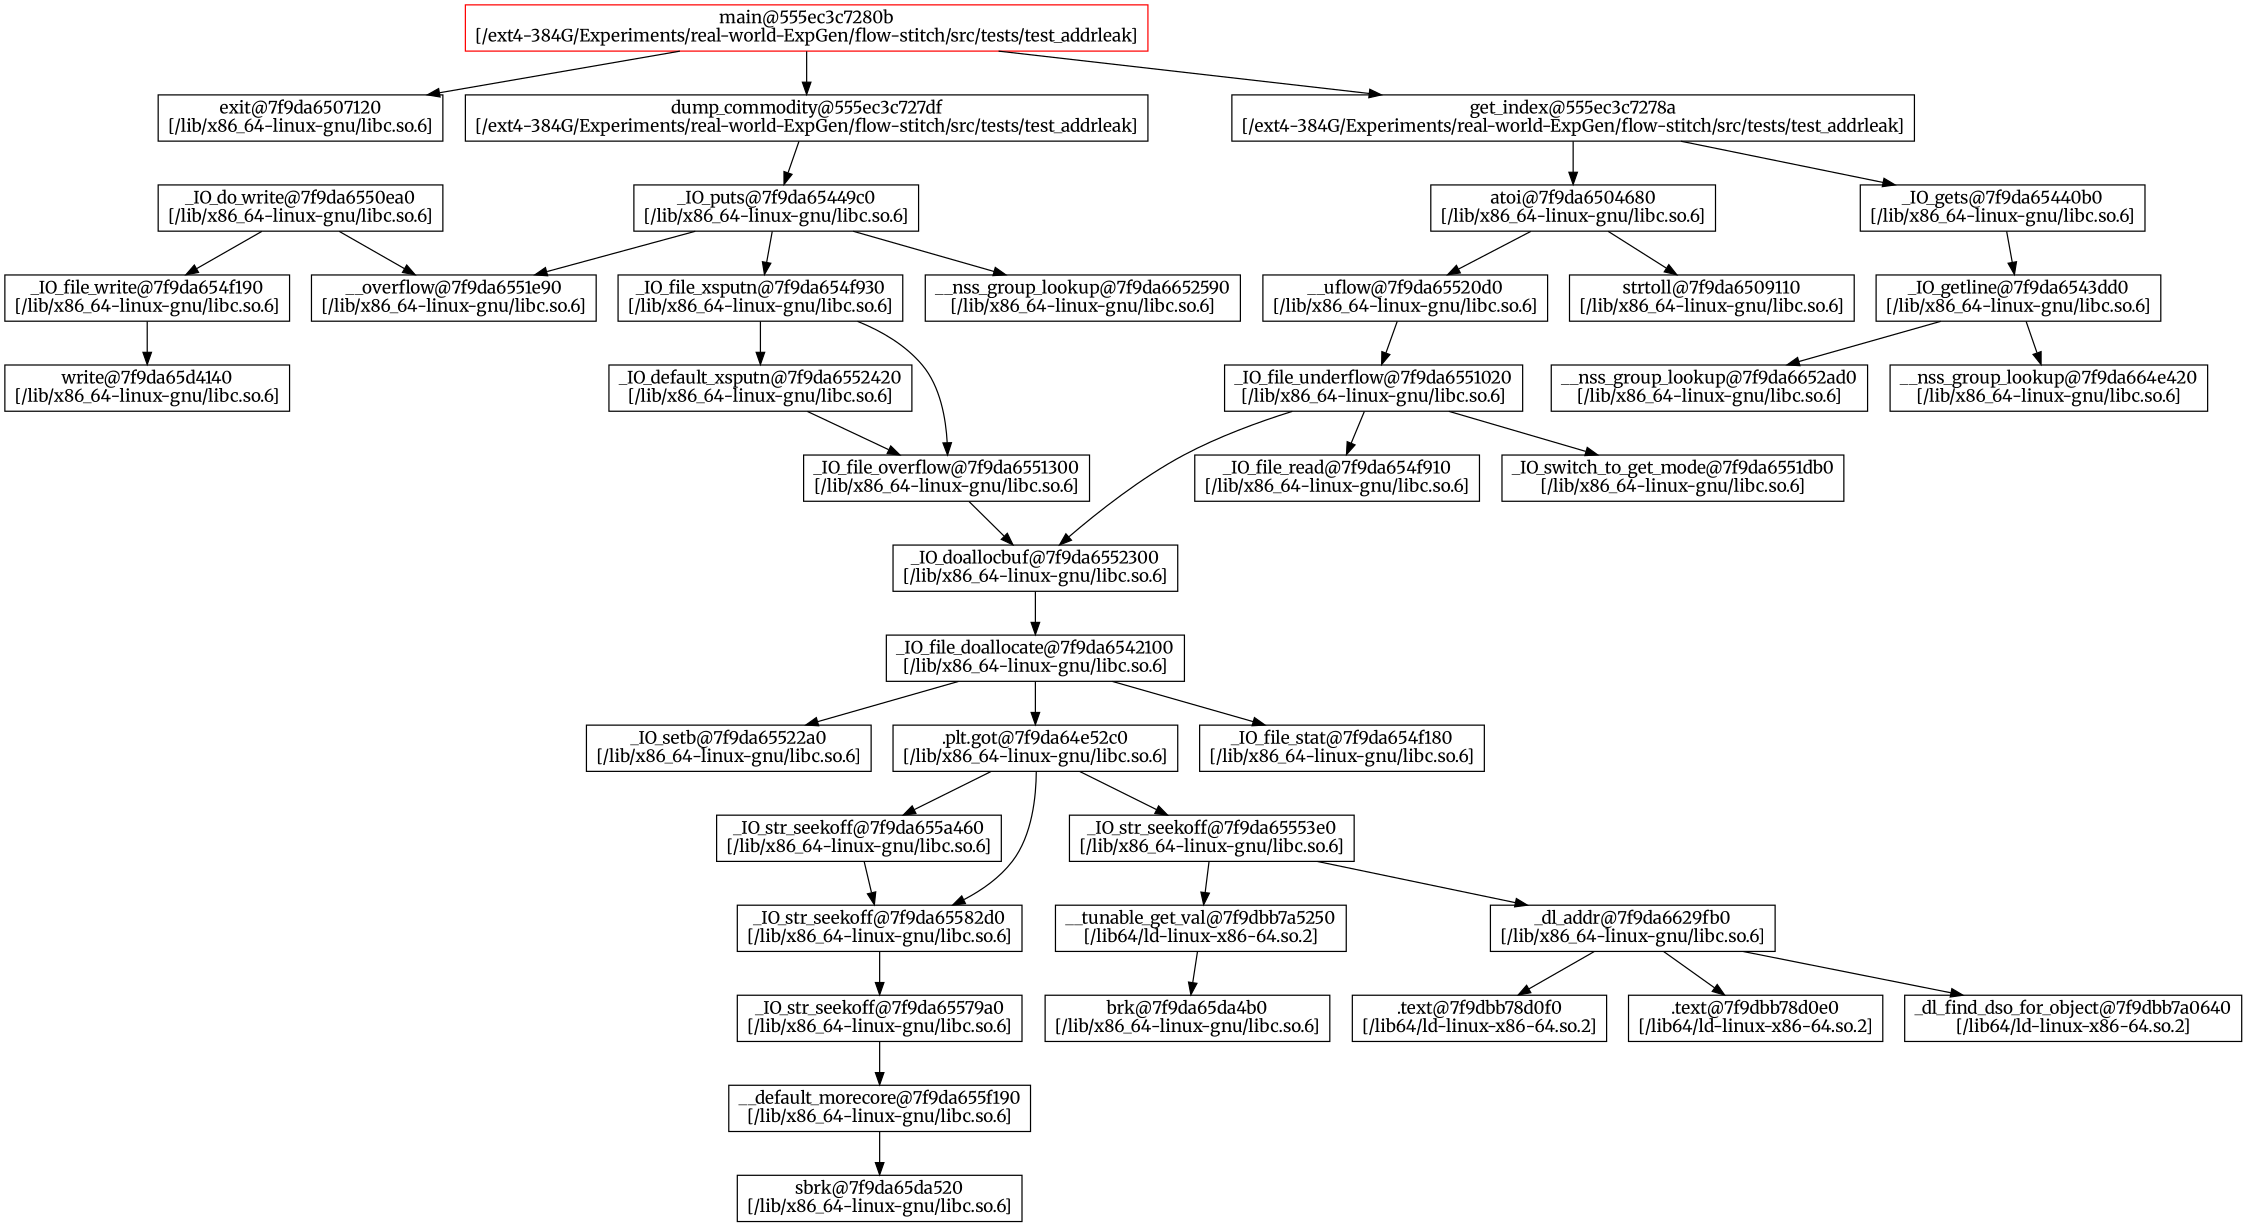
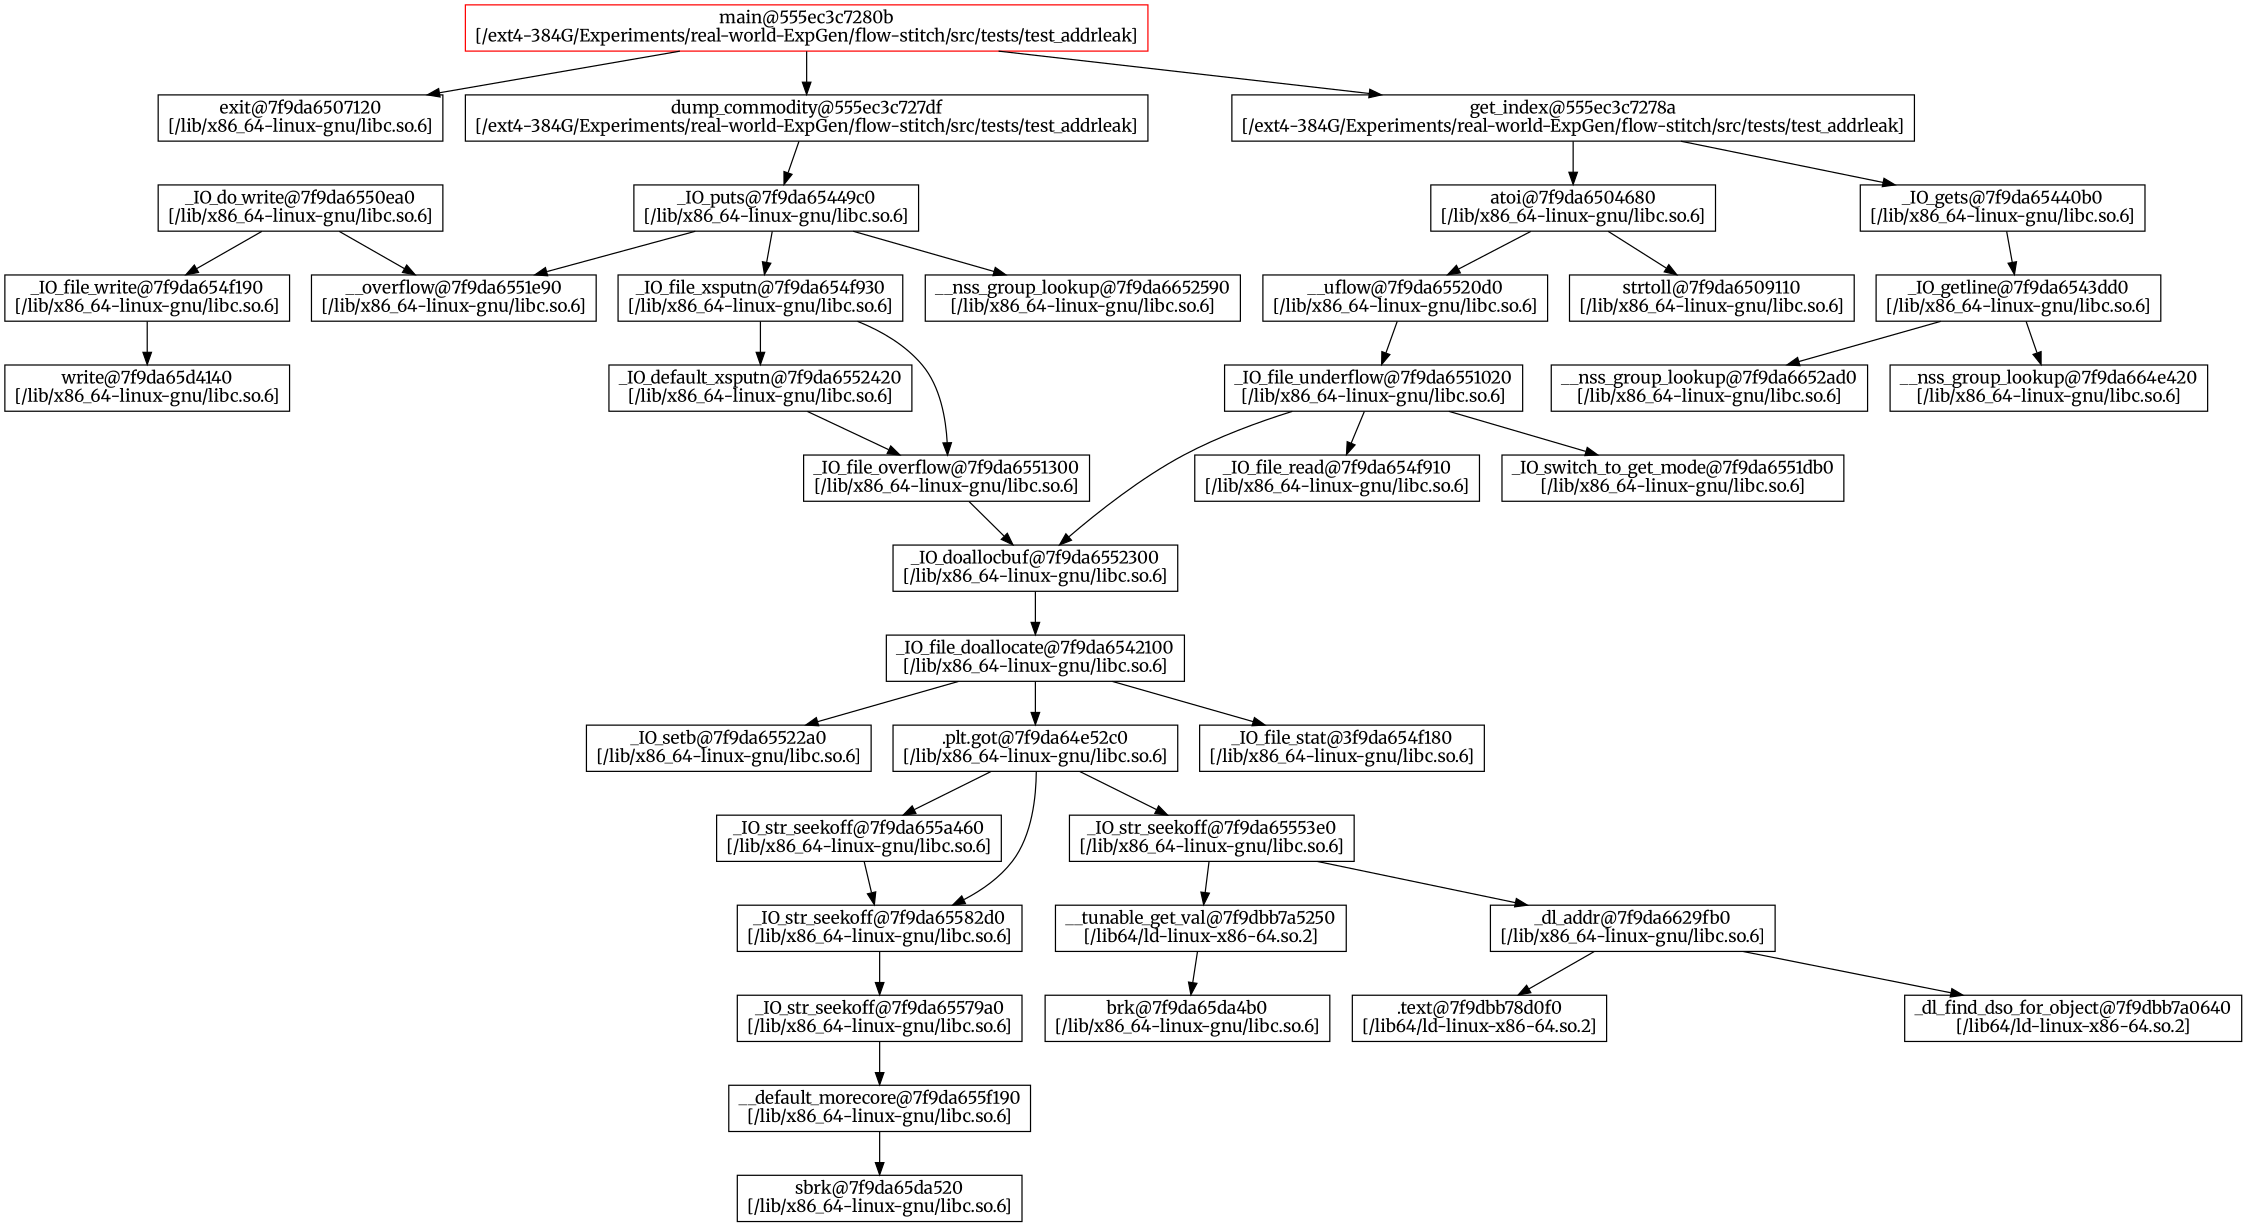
node "_IO_file_stat@7f9da654f180 [/lib/x86_64-linux-gnu/libc.so.6]": label "_IO_file_stat@7f9da654f180 [/lib/x86_64-linux-gnu/libc.so.6]" -> "_IO_file_stat@3f9da654f180 [/lib/x86_64-linux-gnu/libc.so.6]"
node ".text@7f9dbb78d0e0 [/lib64/ld-linux-x86-64.so.2]": removed
